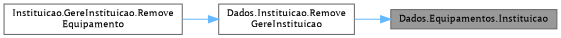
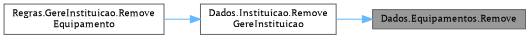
node "Instituicao.GereInstituicao.Remove Equipamento": label "Instituicao.GereInstituicao.Remove Equipamento" -> "Regras.GereInstituicao.Remove Equipamento"
node "Dados.Equipamentos.Instituicao": label "Dados.Equipamentos.Instituicao" -> "Dados.Equipamentos.Remove"
